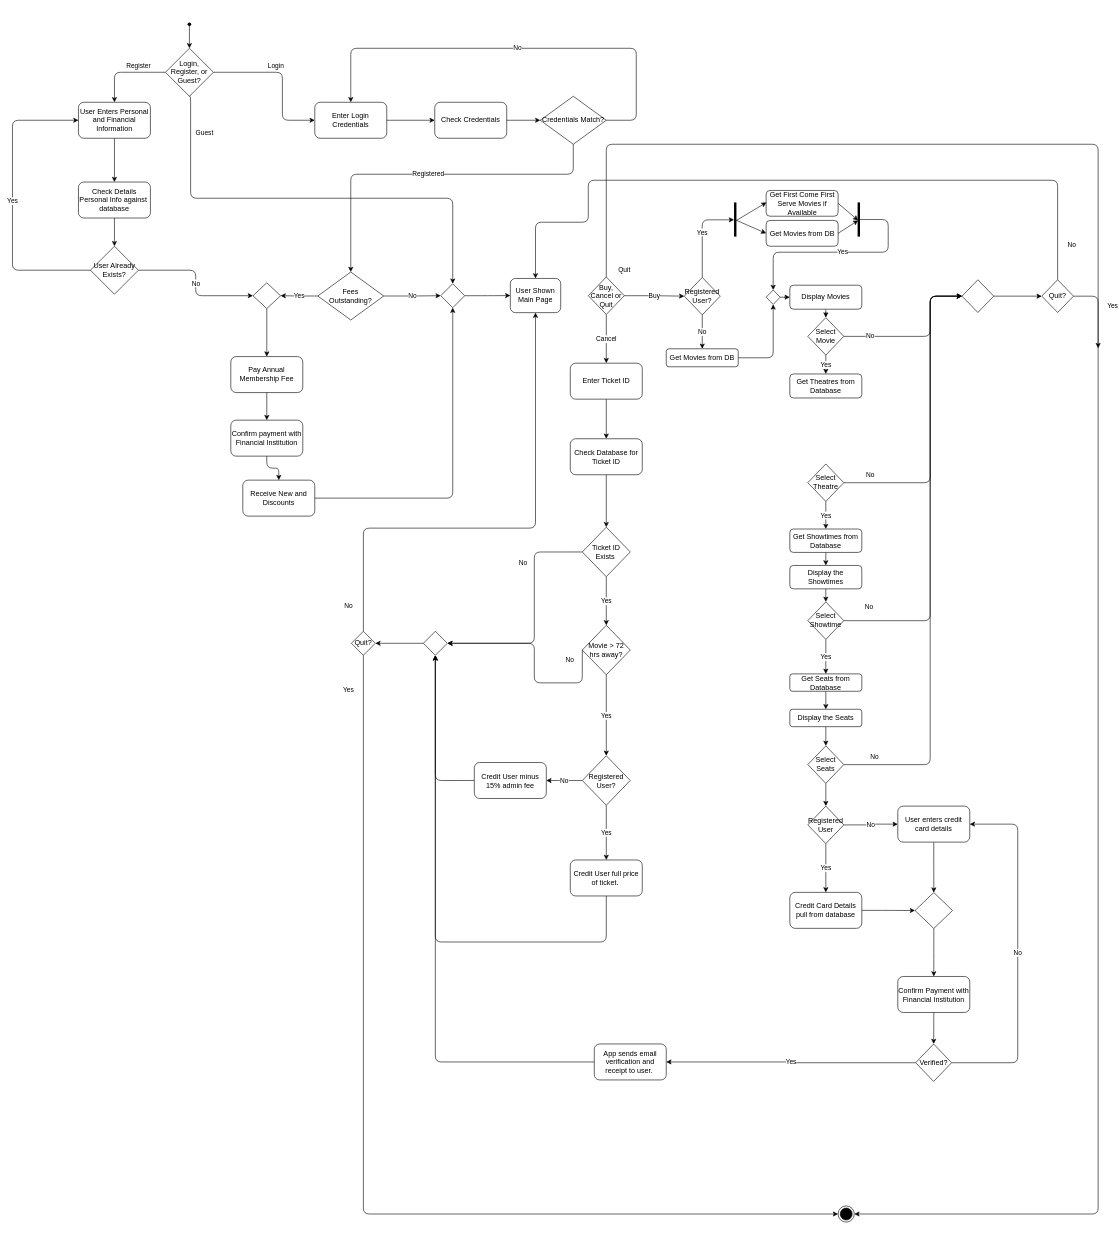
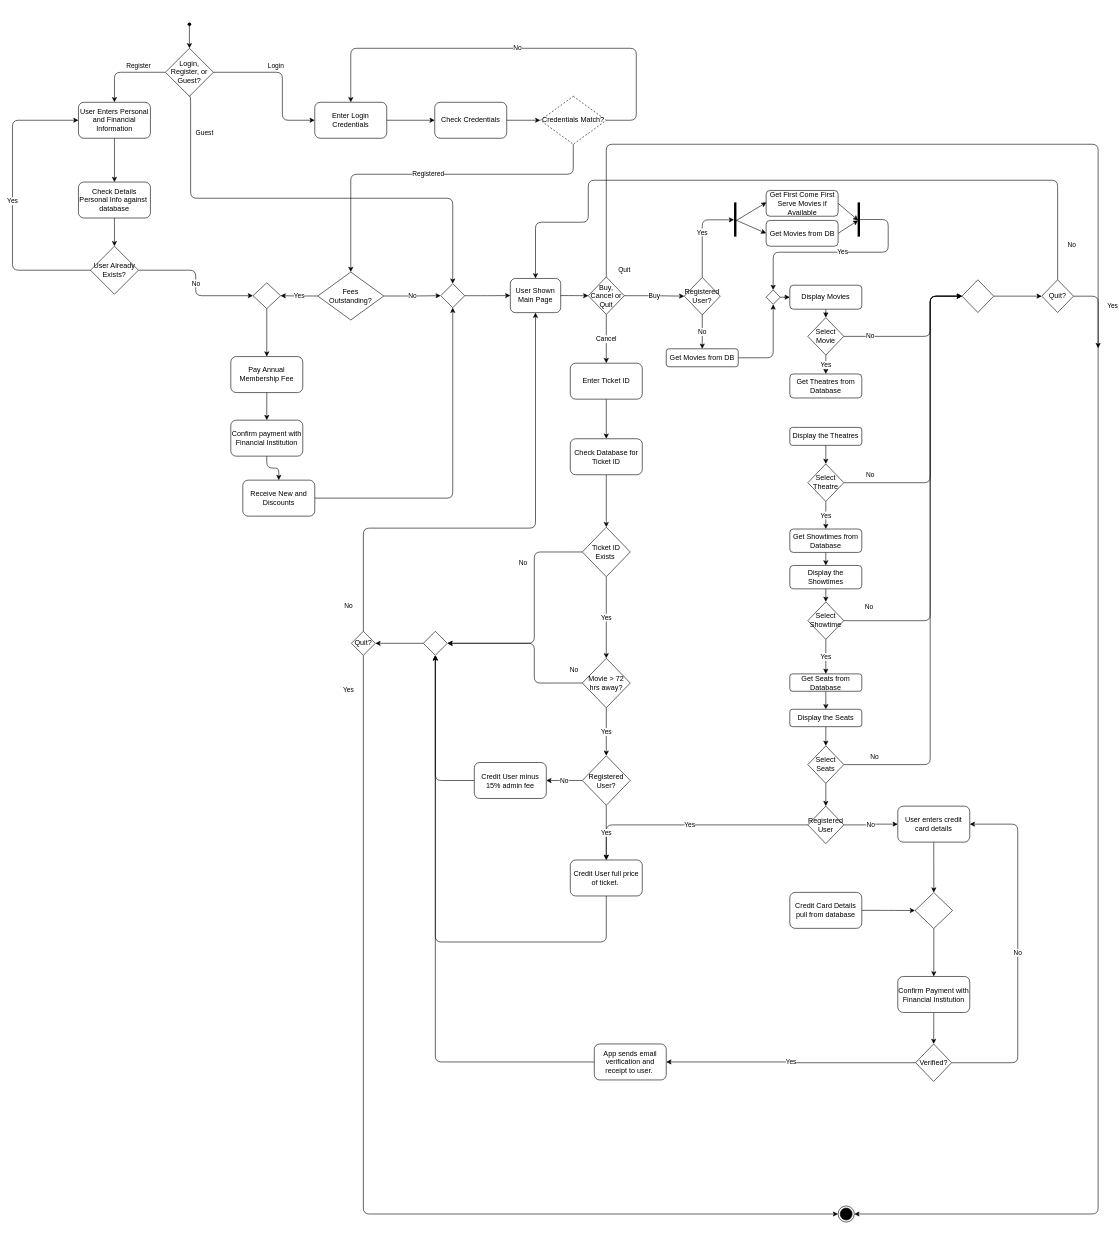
node "Credentials Match?": style solid -> dashed
edge "User Shown Main Page" -> "Buy, Cancel or Quit": added
node "Display the Theatres": added
edge "Display the Theatres" -> "Select Theatre": added
node "Movie > 72 hrs away?": moved (606, 650) -> (606, 683)
edge "Registered User" -> "Credit Card Details pull from database": now "Registered User" -> "Credit User full price of ticket."
